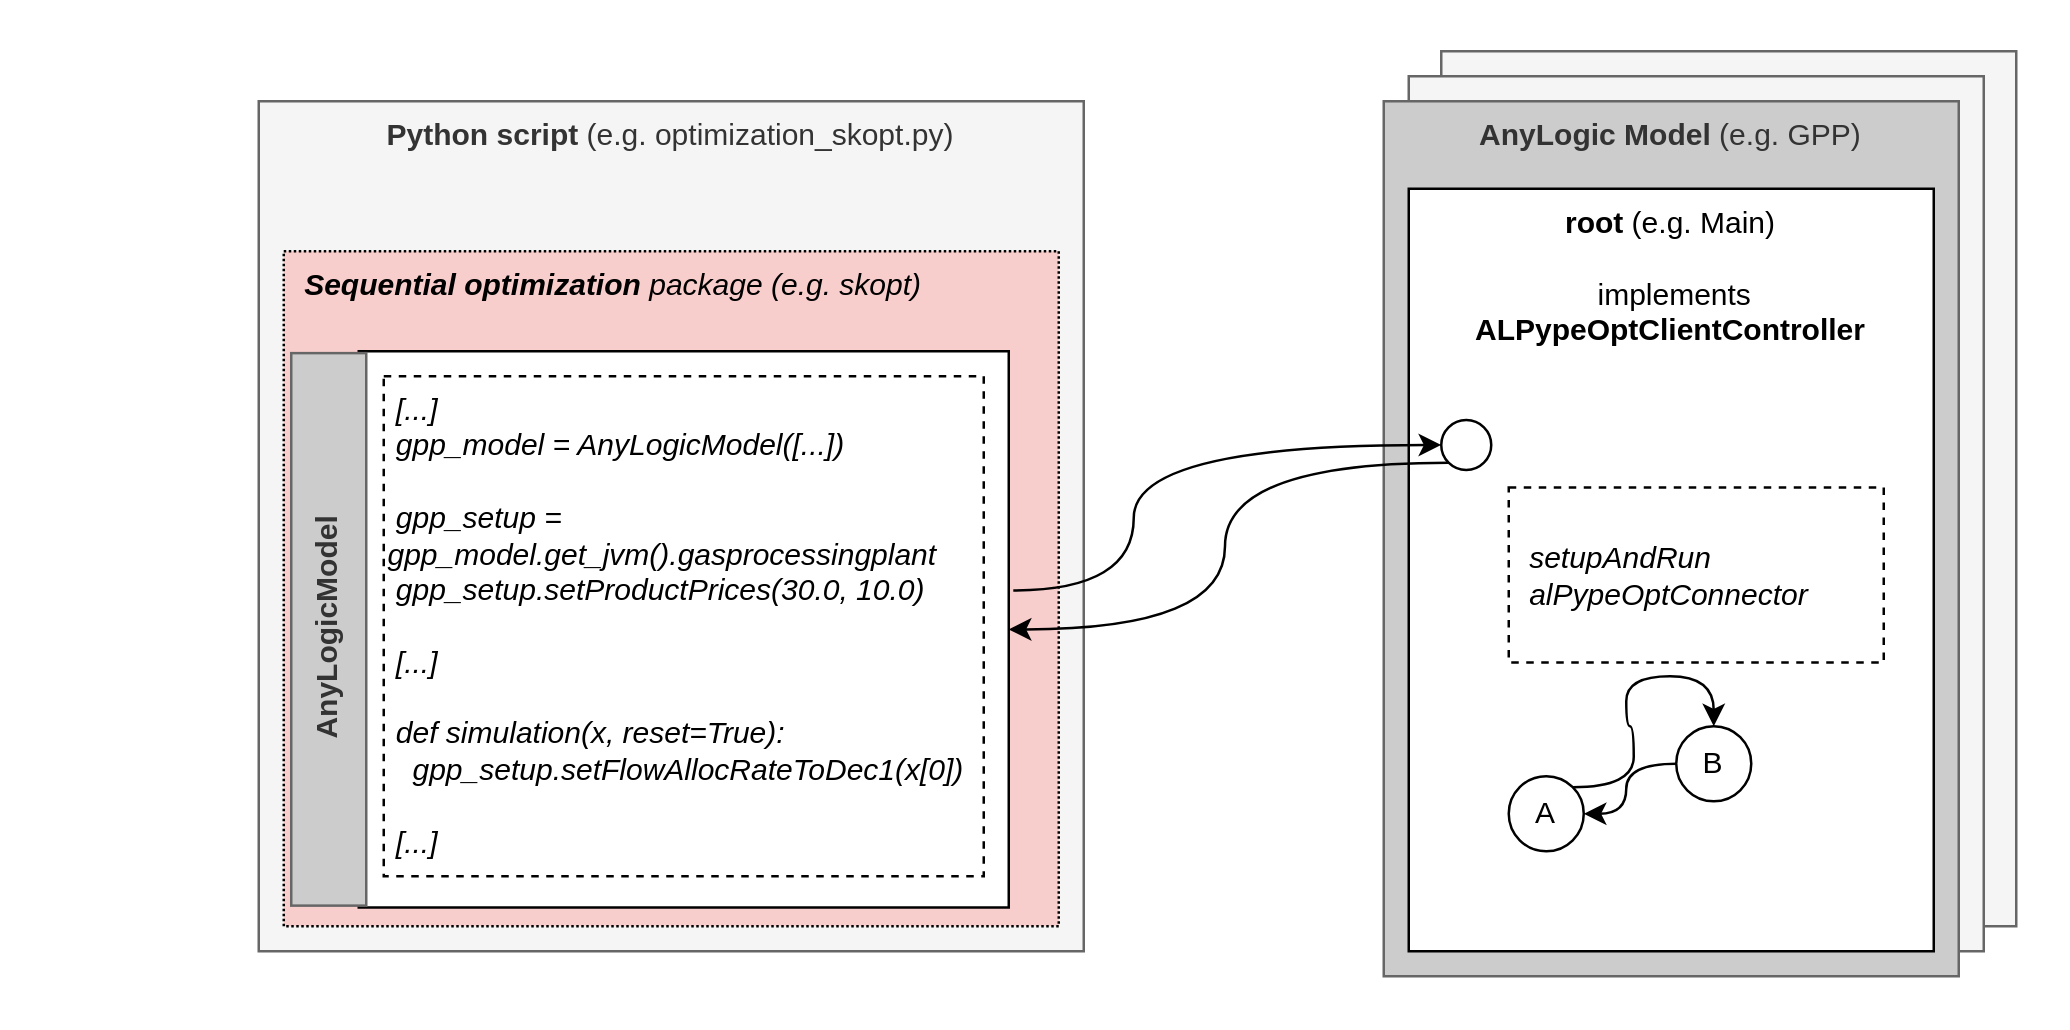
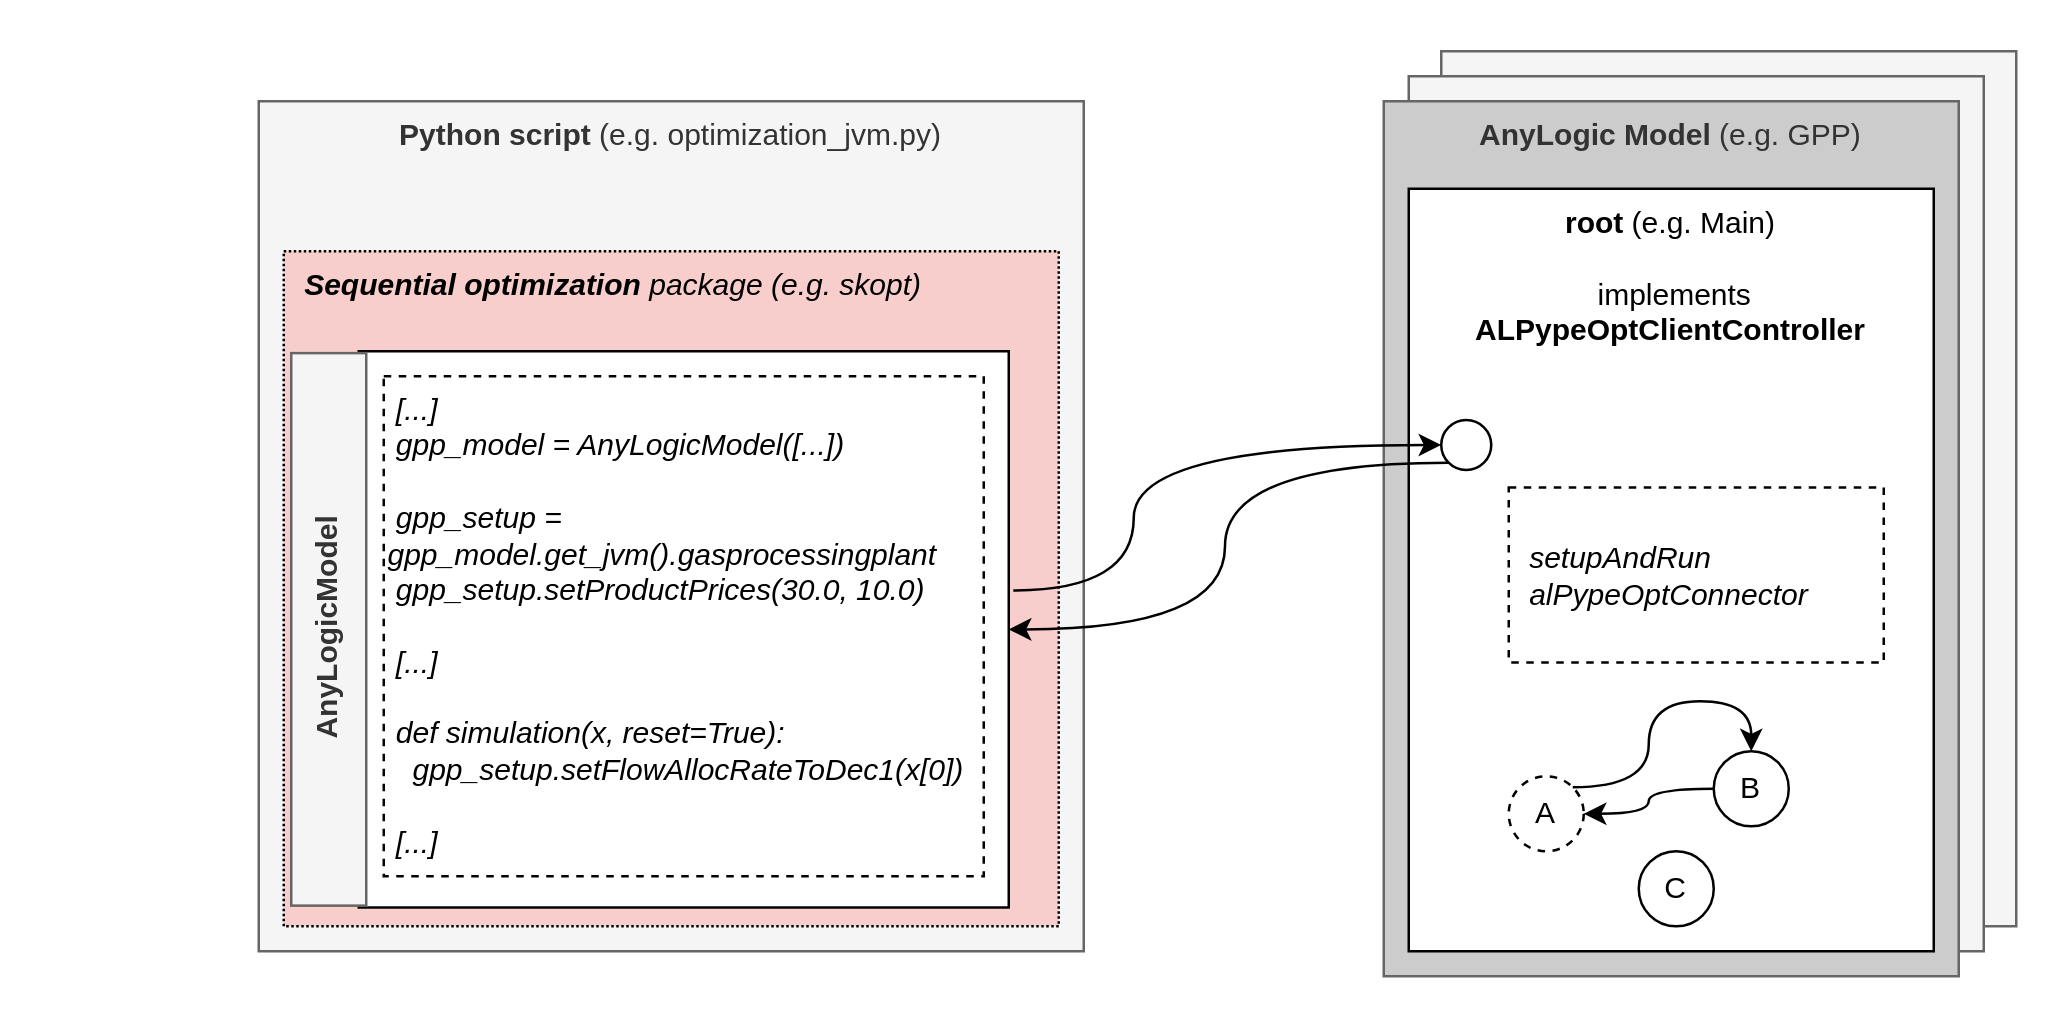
node "Python script (e.g. optimization_skopt.py)": label "Python script (e.g. optimization_skopt.py)" -> "Python script (e.g. optimization_jvm.py)"
node "AnyLogicModel": fillcolor #cccccc -> #f5f5f5
node "B": moved (1714, 764) -> (1751, 789)
node "A": style solid -> dashed
node "C": added
